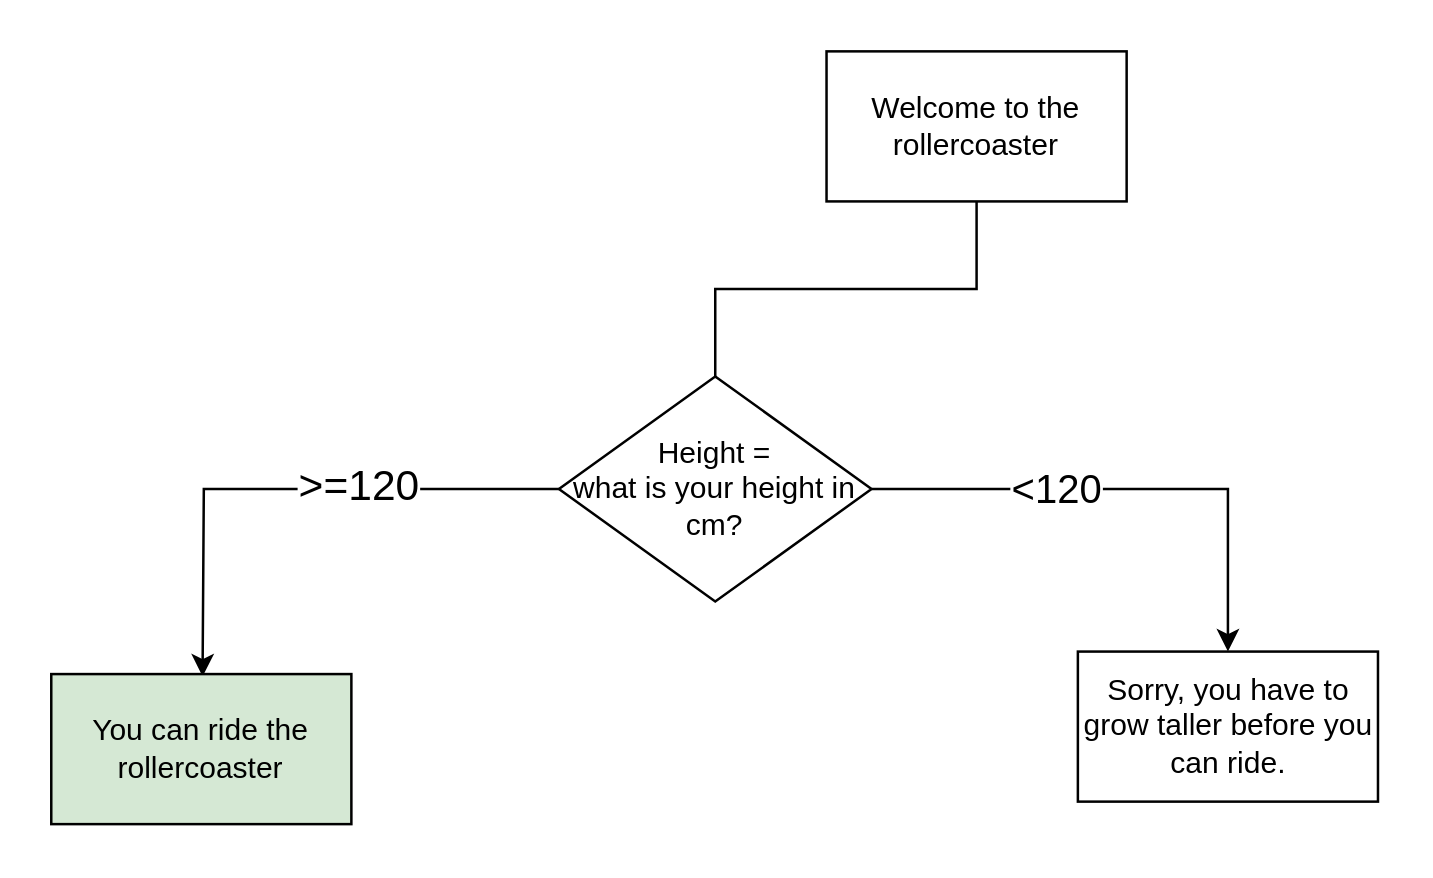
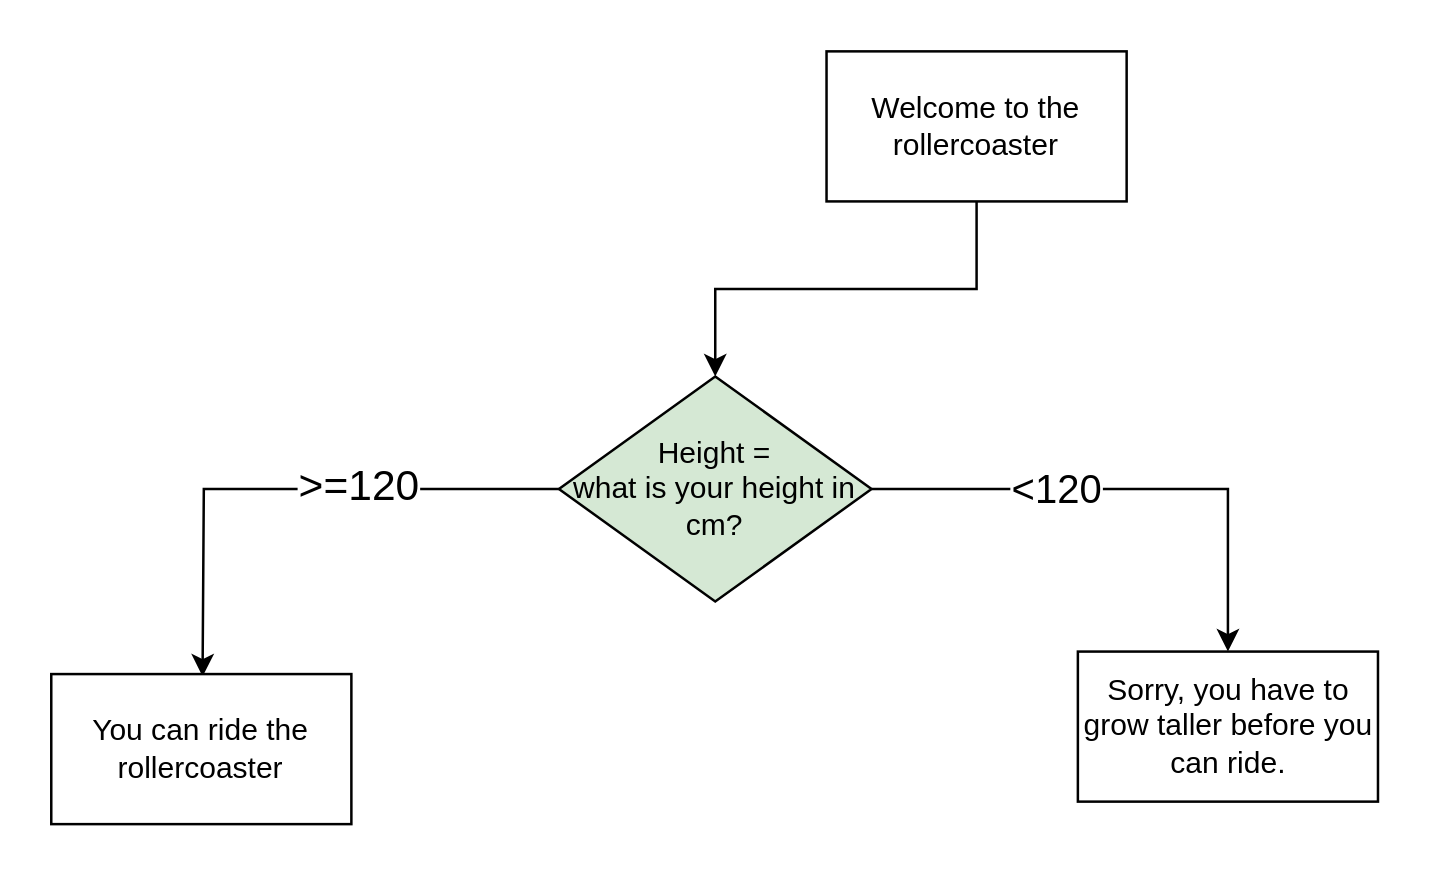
edge "Welcome to the rollercoaster" -- "Height = what is your height in cm?": arrowhead none -> classic
node "Height = what is your height in cm?": fillcolor #ffffff -> #d5e8d4
node "You can ride the rollercoaster": fillcolor #d5e8d4 -> #ffffff
